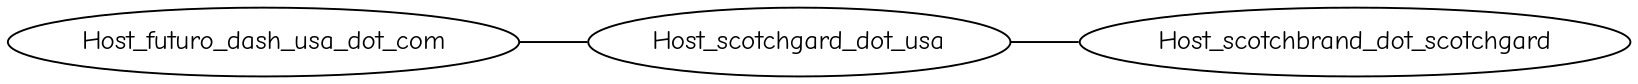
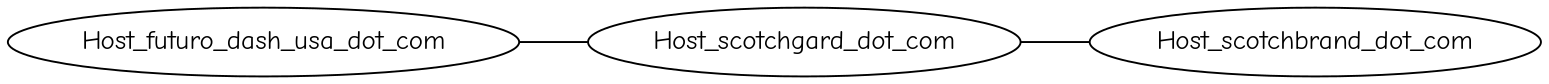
node "Host_scotchgard_dot_usa": label "Host_scotchgard_dot_usa" -> "Host_scotchgard_dot_com"
node "Host_scotchbrand_dot_scotchgard": label "Host_scotchbrand_dot_scotchgard" -> "Host_scotchbrand_dot_com"
